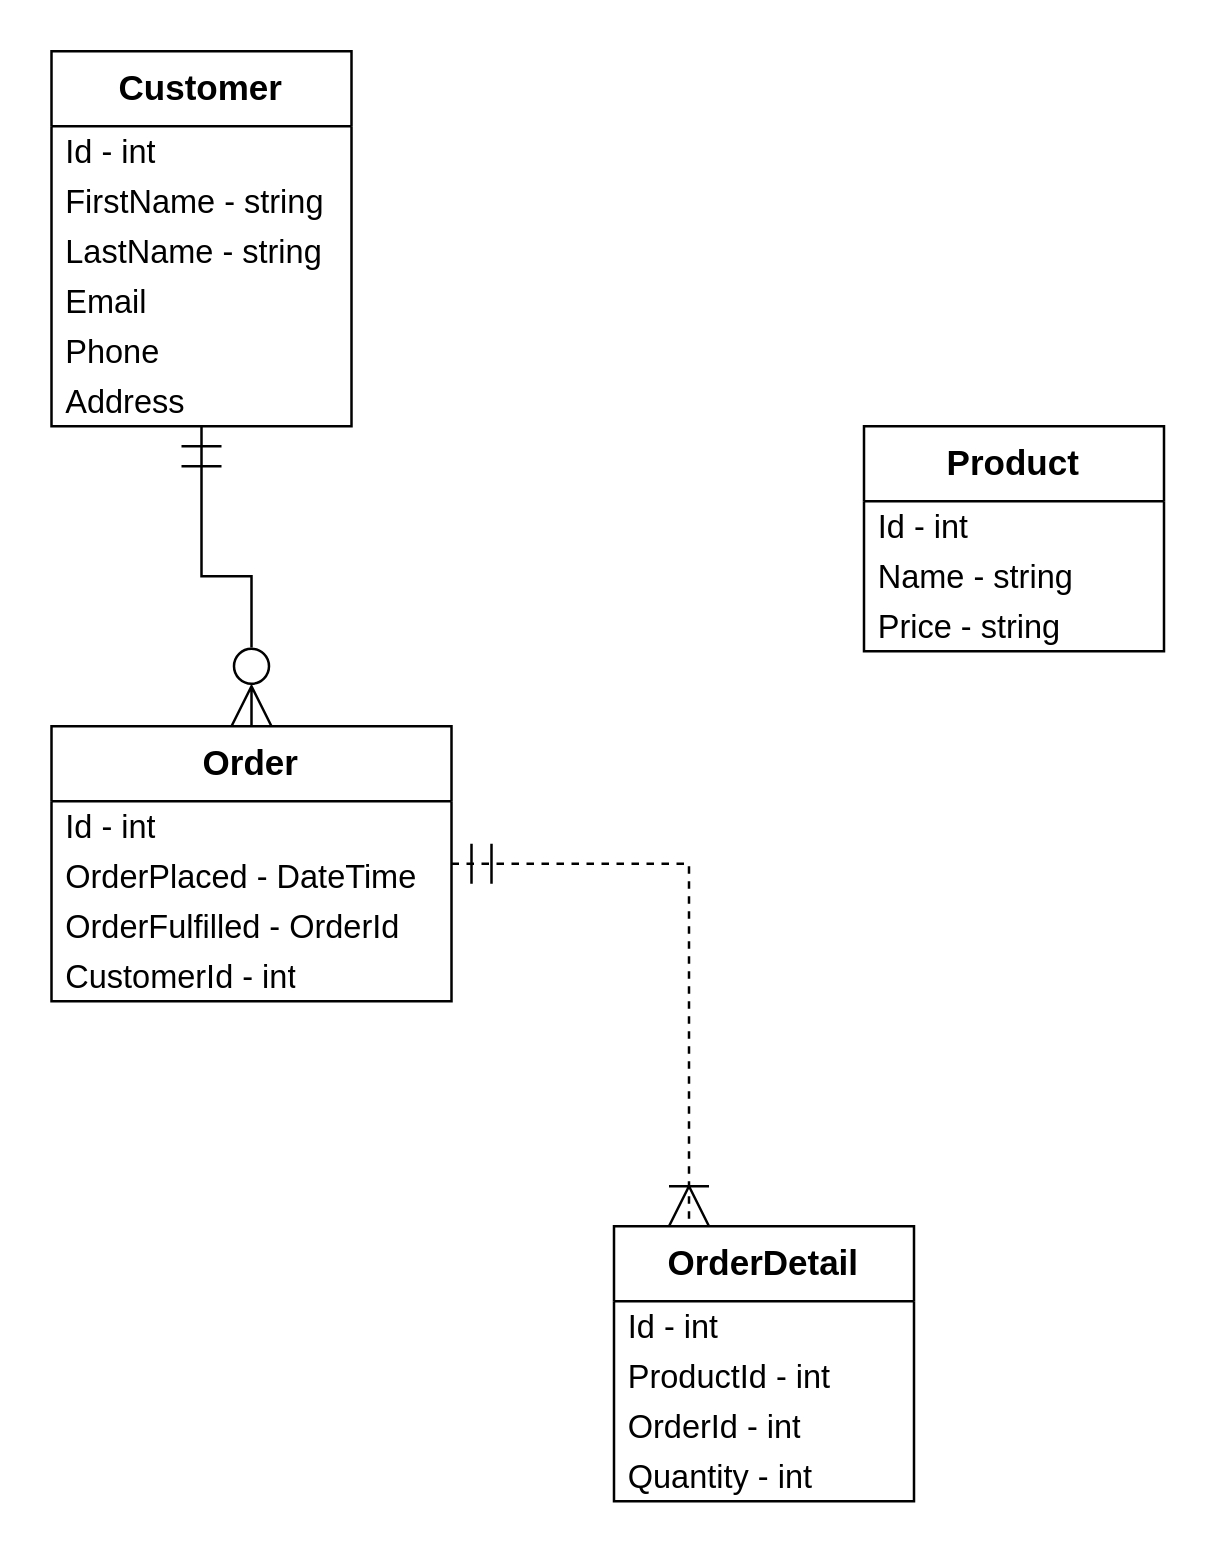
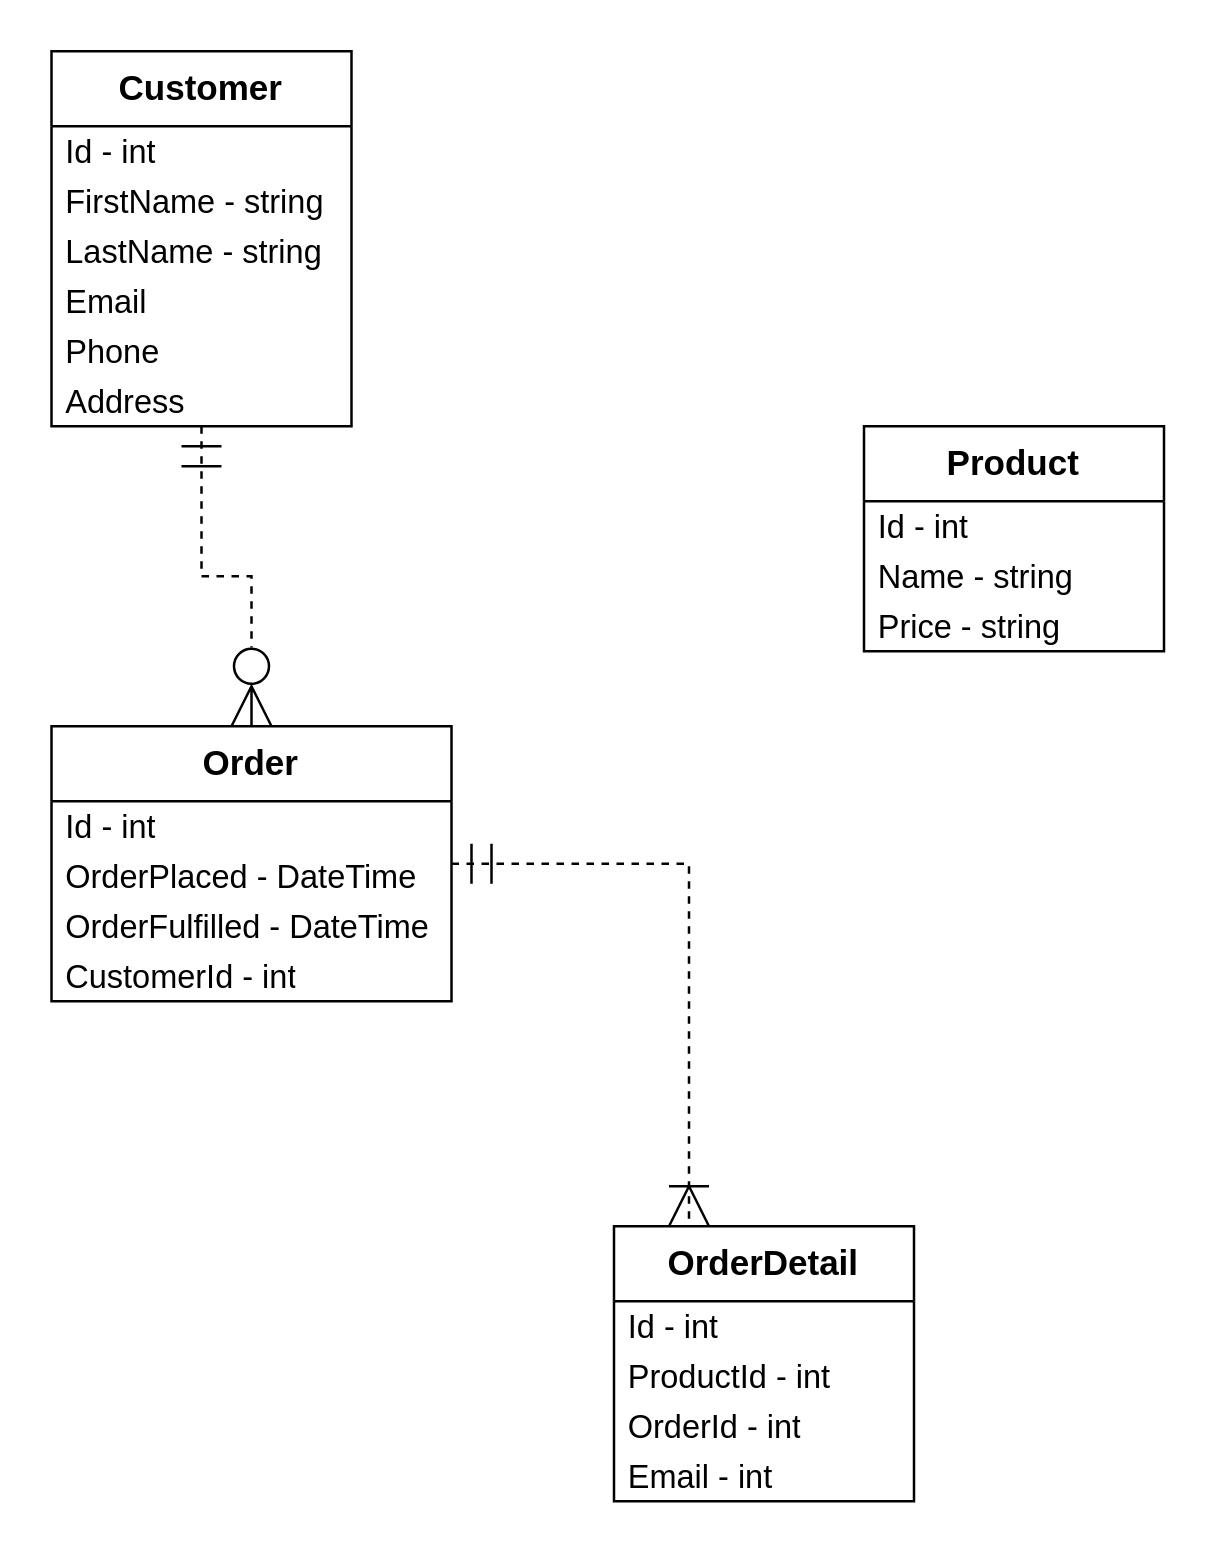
edge "Customer" -- "Order": style solid -> dashed
node "OrderFulfilled - OrderId": label "OrderFulfilled - OrderId" -> "OrderFulfilled - DateTime"
node "Quantity - int": label "Quantity - int" -> "Email - int"
